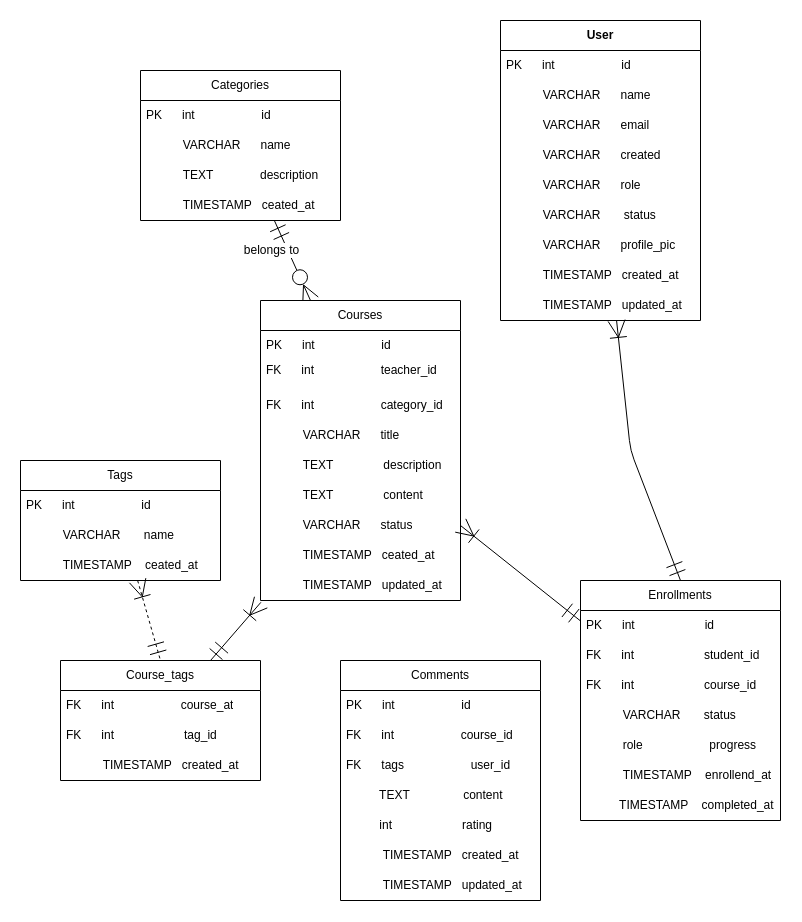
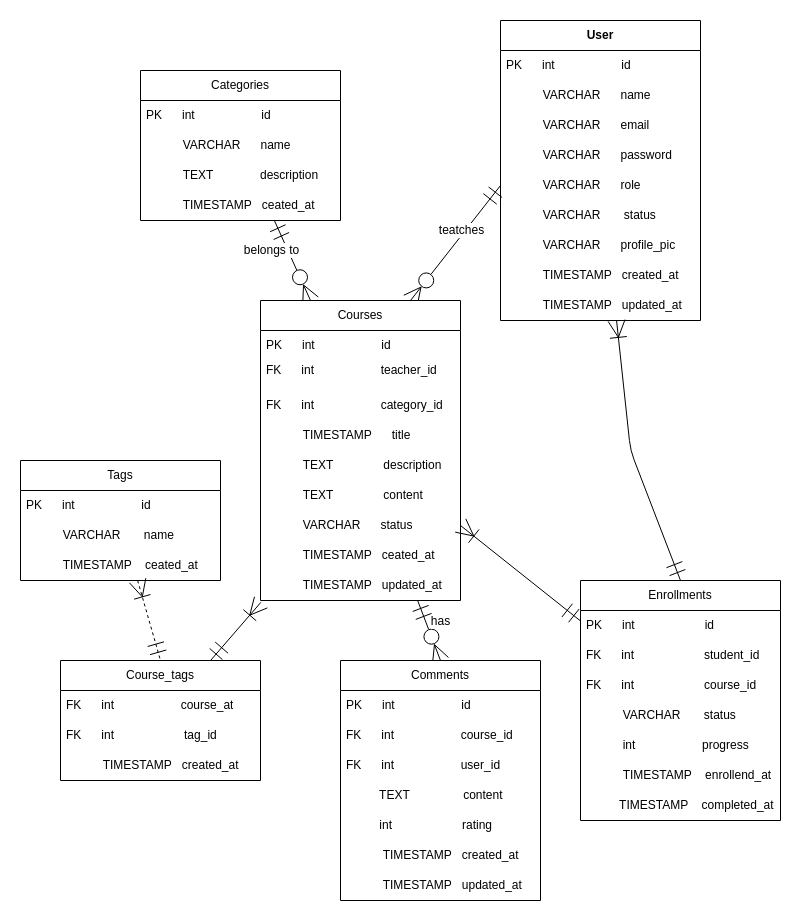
node "VARCHAR created": label "VARCHAR created" -> "VARCHAR password"
edge "VARCHAR role" -- "Courses": added, label "teatches"
node "VARCHAR title": label "VARCHAR title" -> "TIMESTAMP title"
edge "Courses" -- "Comments": added, label "has"
node "role progress": label "role progress" -> "int progress"
node "FK tags user_id": label "FK tags user_id" -> "FK int user_id"
